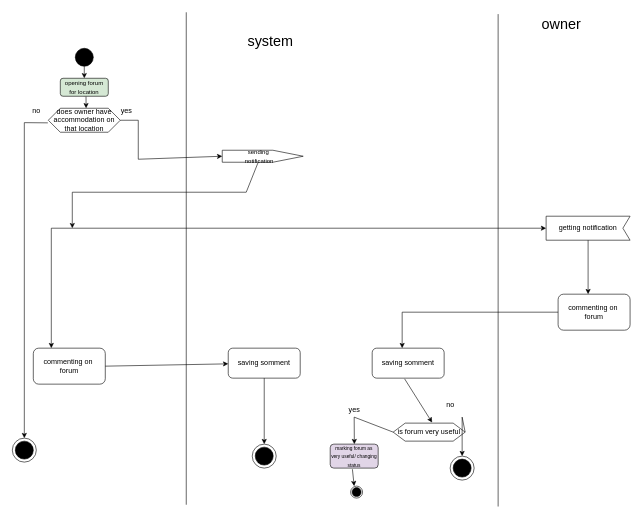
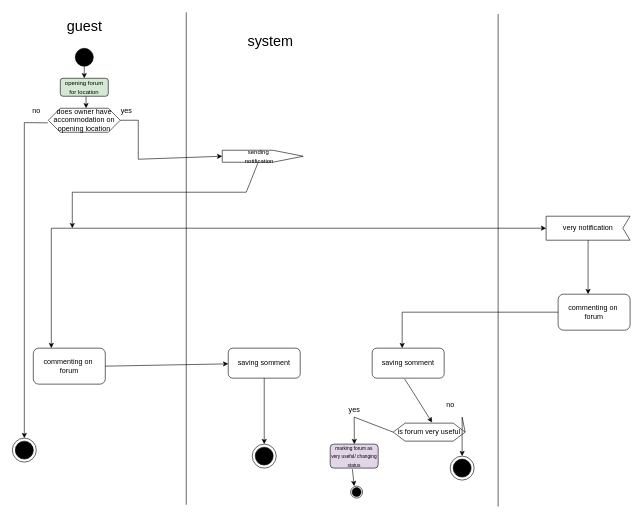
node "owner": removed
node "guest": added
node "does owner have accommodation on that location": label "does owner have accommodation on that location" -> "does owner have accommodation on opening location"
node "getting notification": label "getting notification" -> "very notification"
